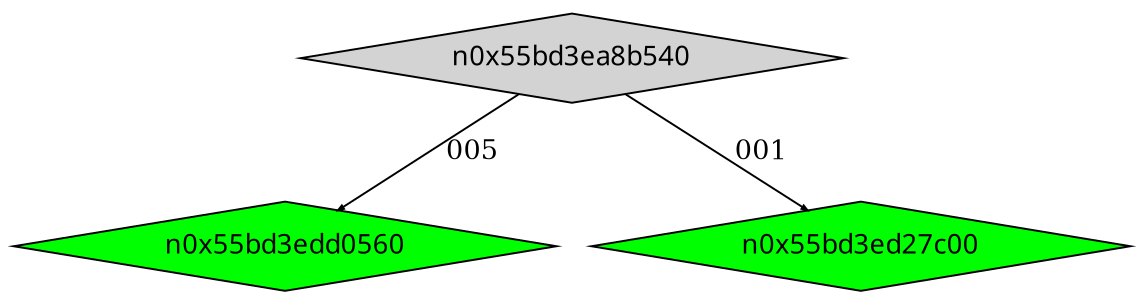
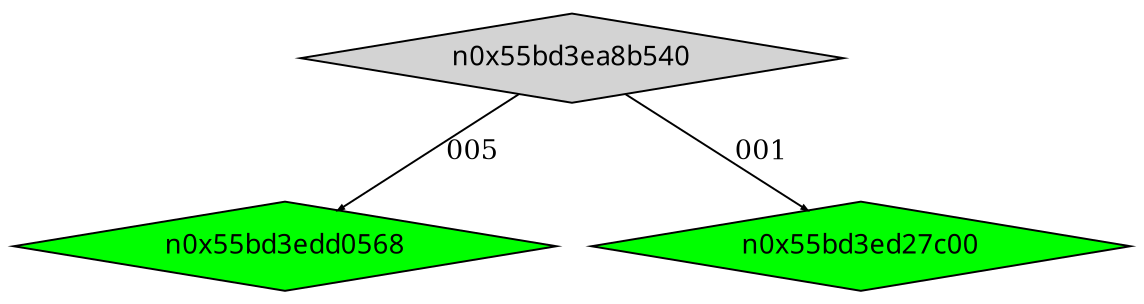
node "n0x55bd3edd0560": label "n0x55bd3edd0560" -> "n0x55bd3edd0568"
